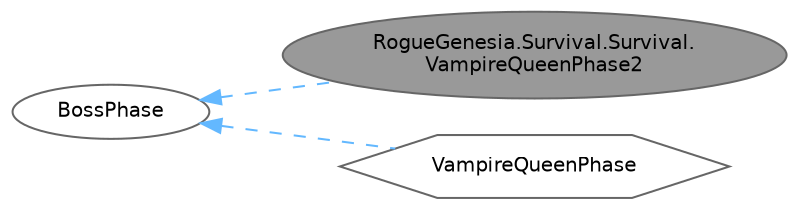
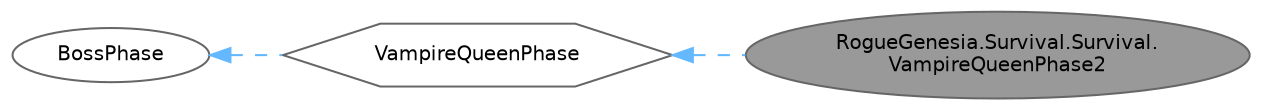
edge "RogueGenesia.Survival.Survival. VampireQueenPhase2" -> "BossPhase": now "RogueGenesia.Survival.Survival. VampireQueenPhase2" -> "VampireQueenPhase"
